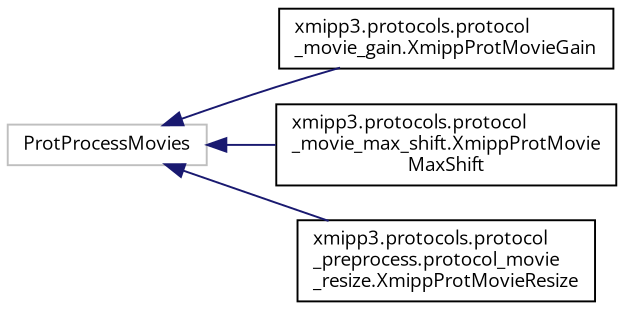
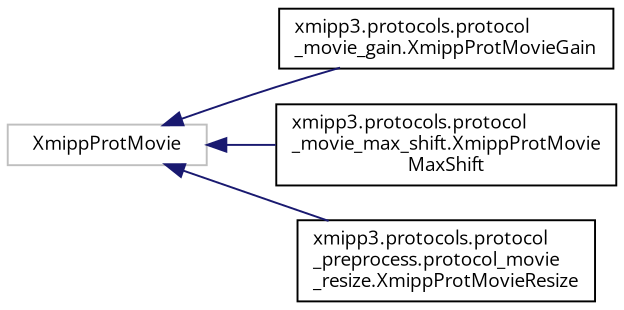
node "ProtProcessMovies": label "ProtProcessMovies" -> "XmippProtMovie"
